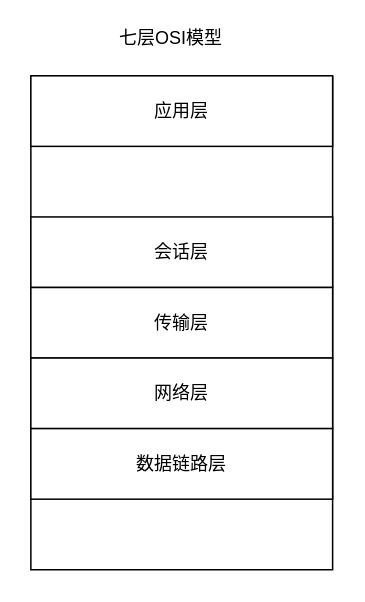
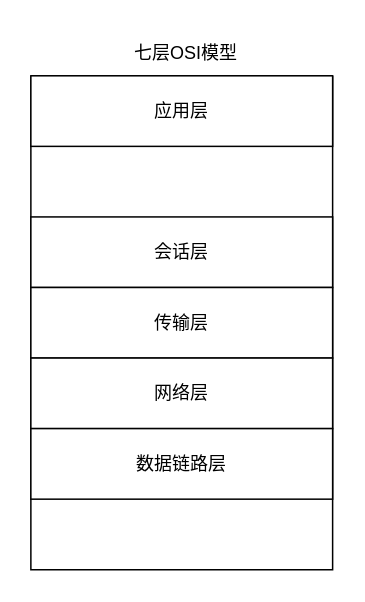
node "七层OSI模型": moved (171, 38) -> (186, 53)
